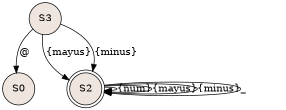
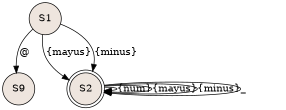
node "S3": label "S3" -> "S1"
node "S0": label "S0" -> "S9"
